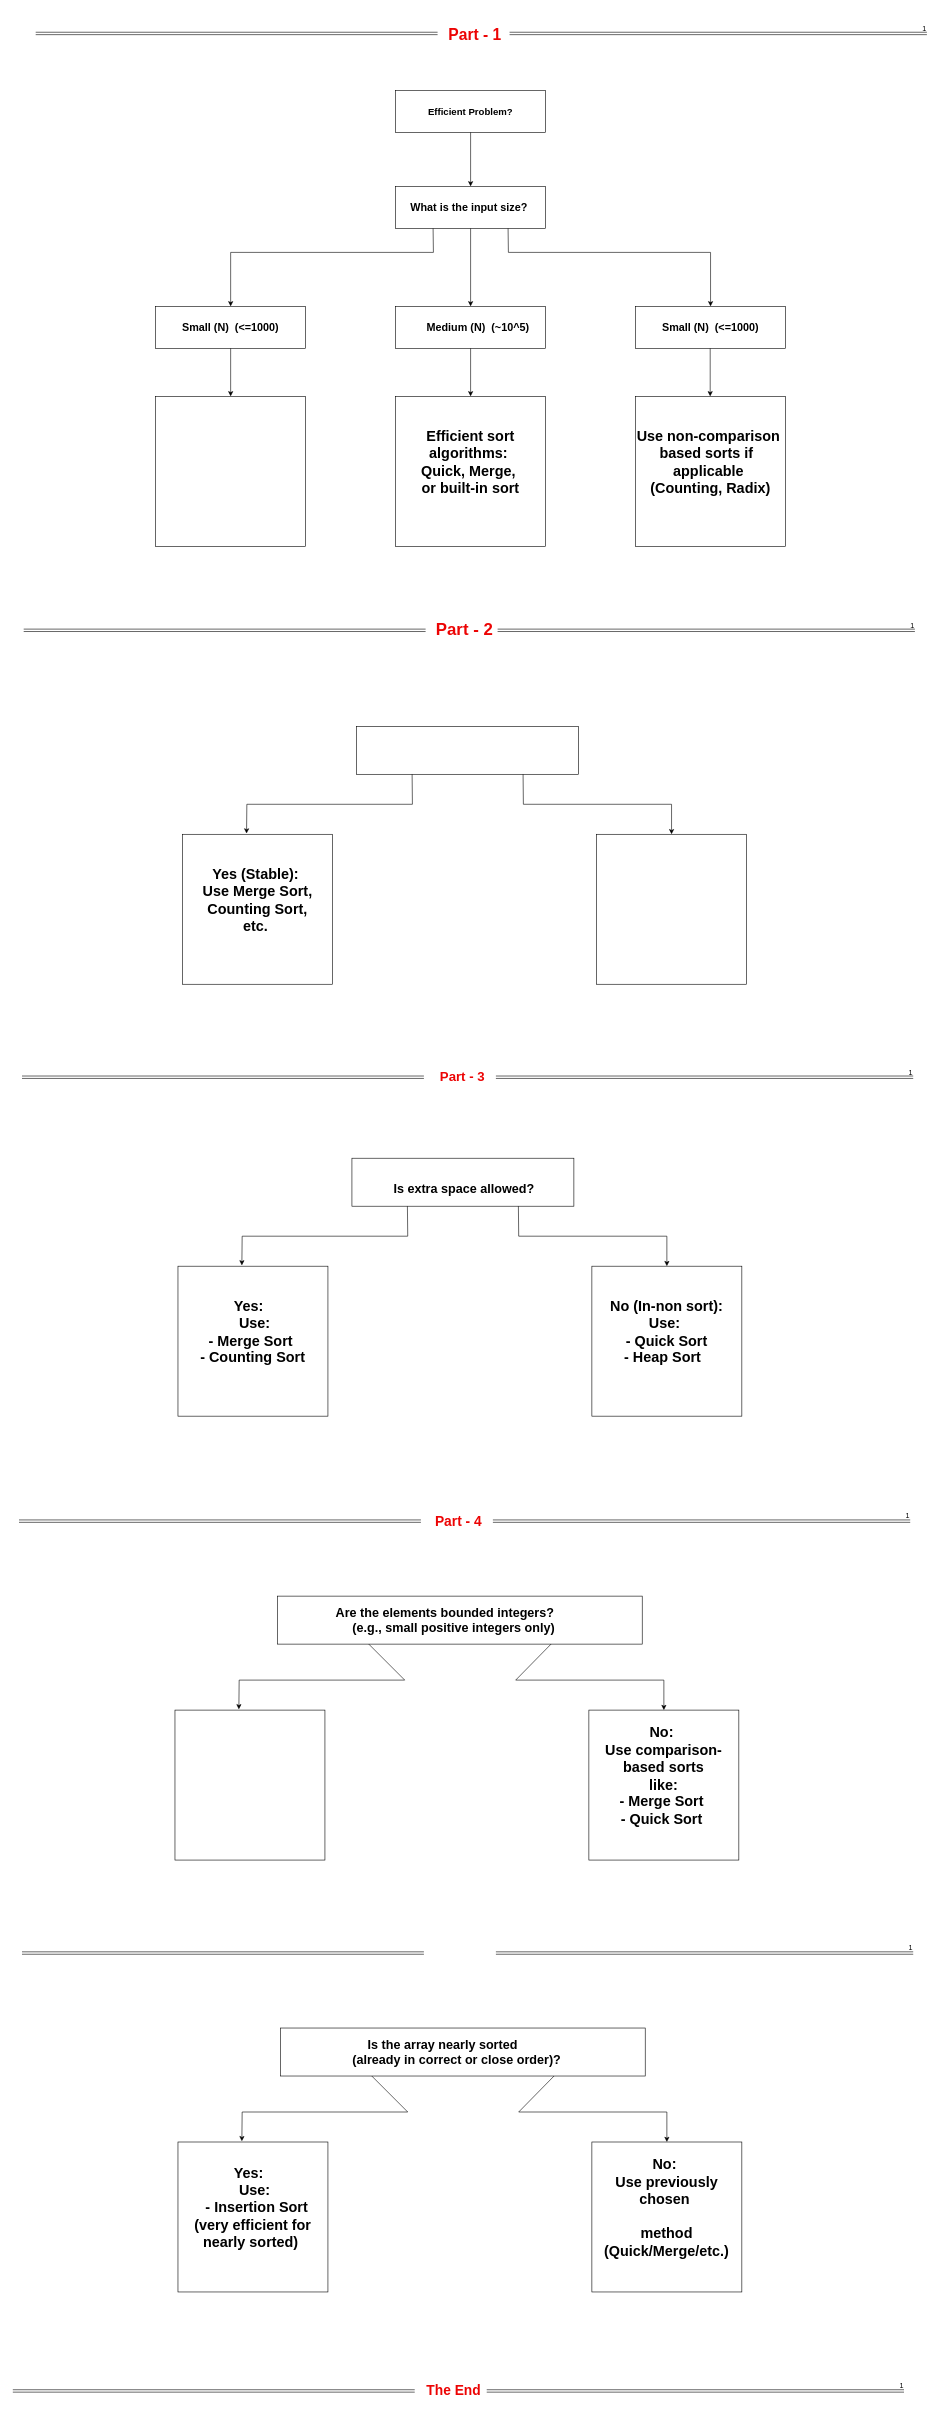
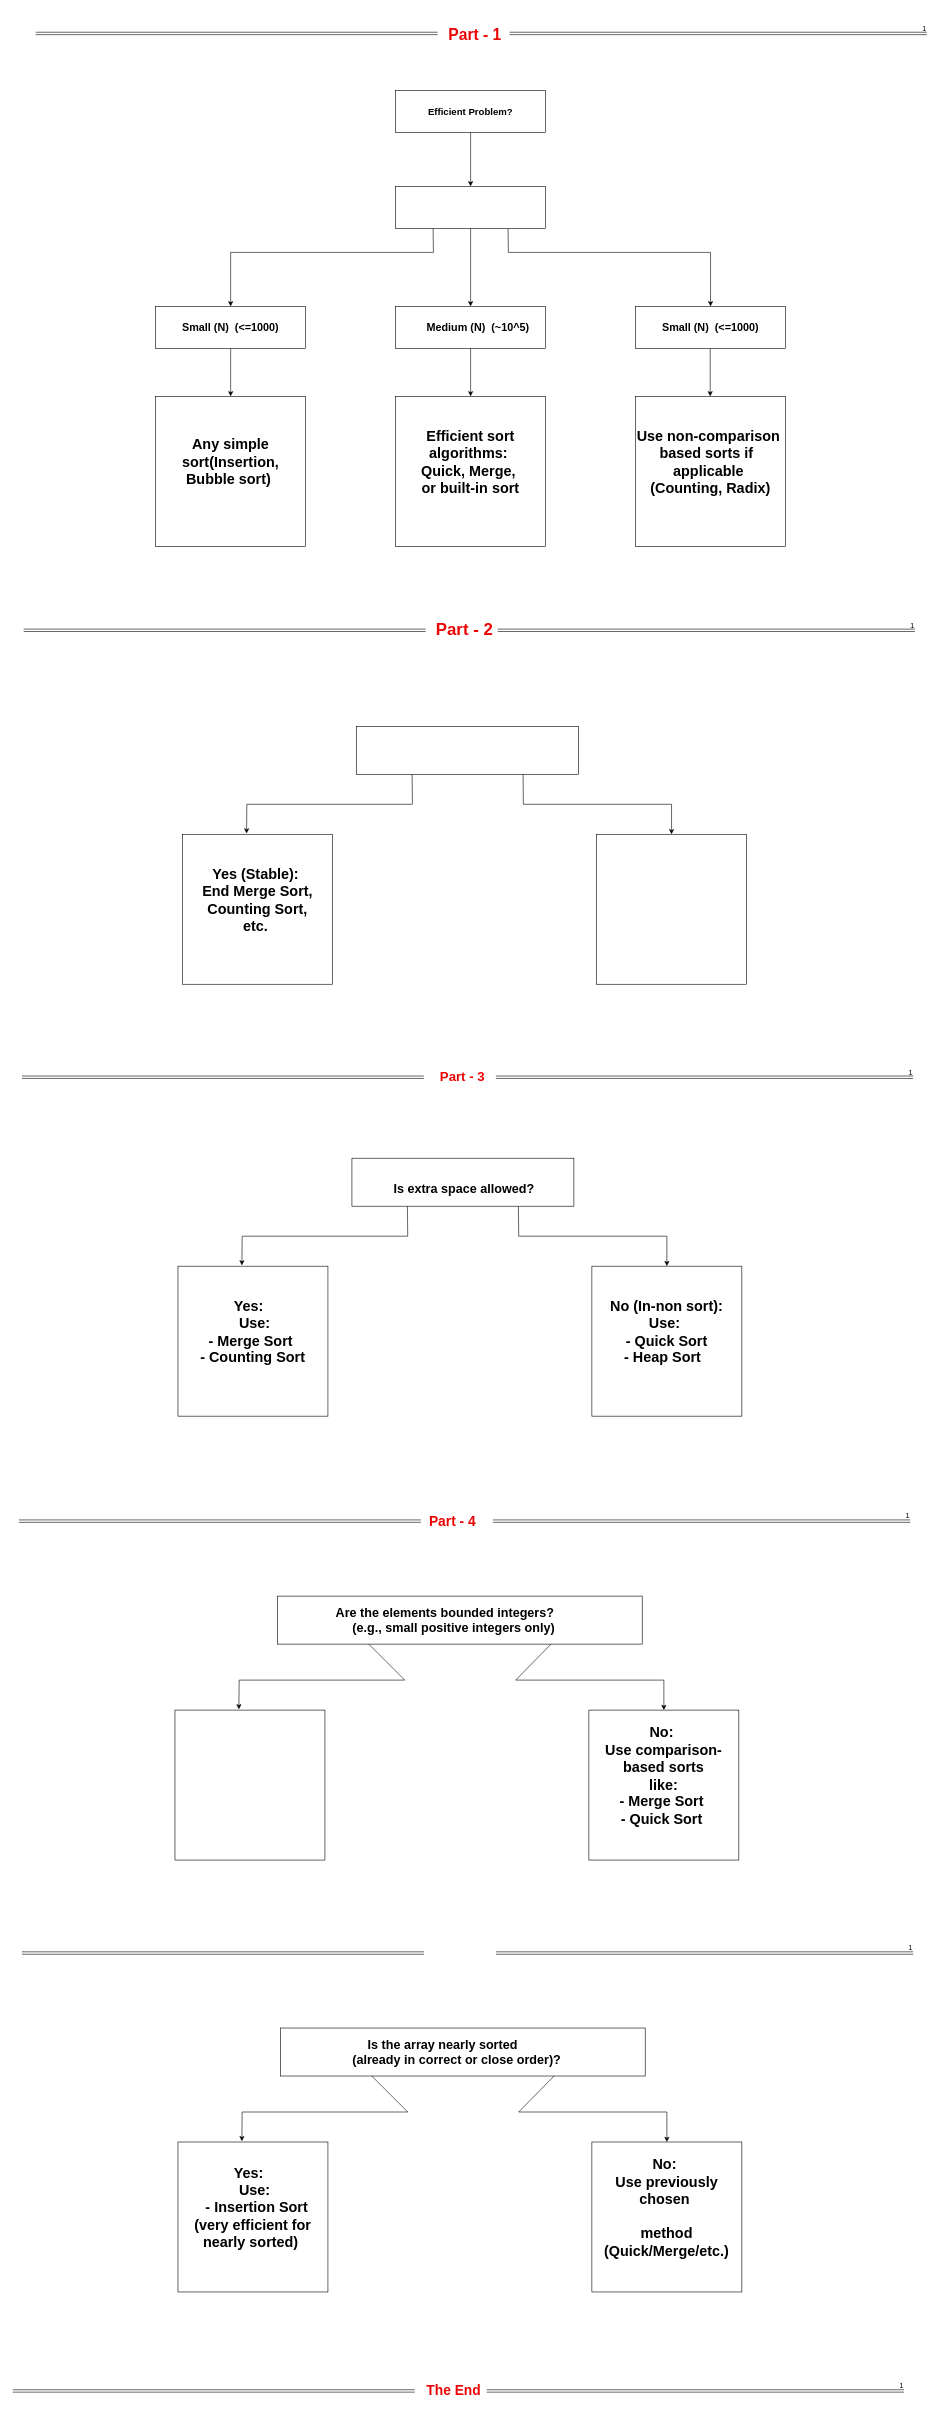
node "What is the input size?": removed
node "Any simple sort(Insertion, Bubble sort)": added
node "Yes (Stable): Use Merge Sort, Counting Sort, etc.": label "Yes (Stable): Use Merge Sort, Counting Sort, etc." -> "Yes (Stable): End Merge Sort, Counting Sort, etc."
node "Part - 4": moved (459, 1521) -> (453, 1521)
